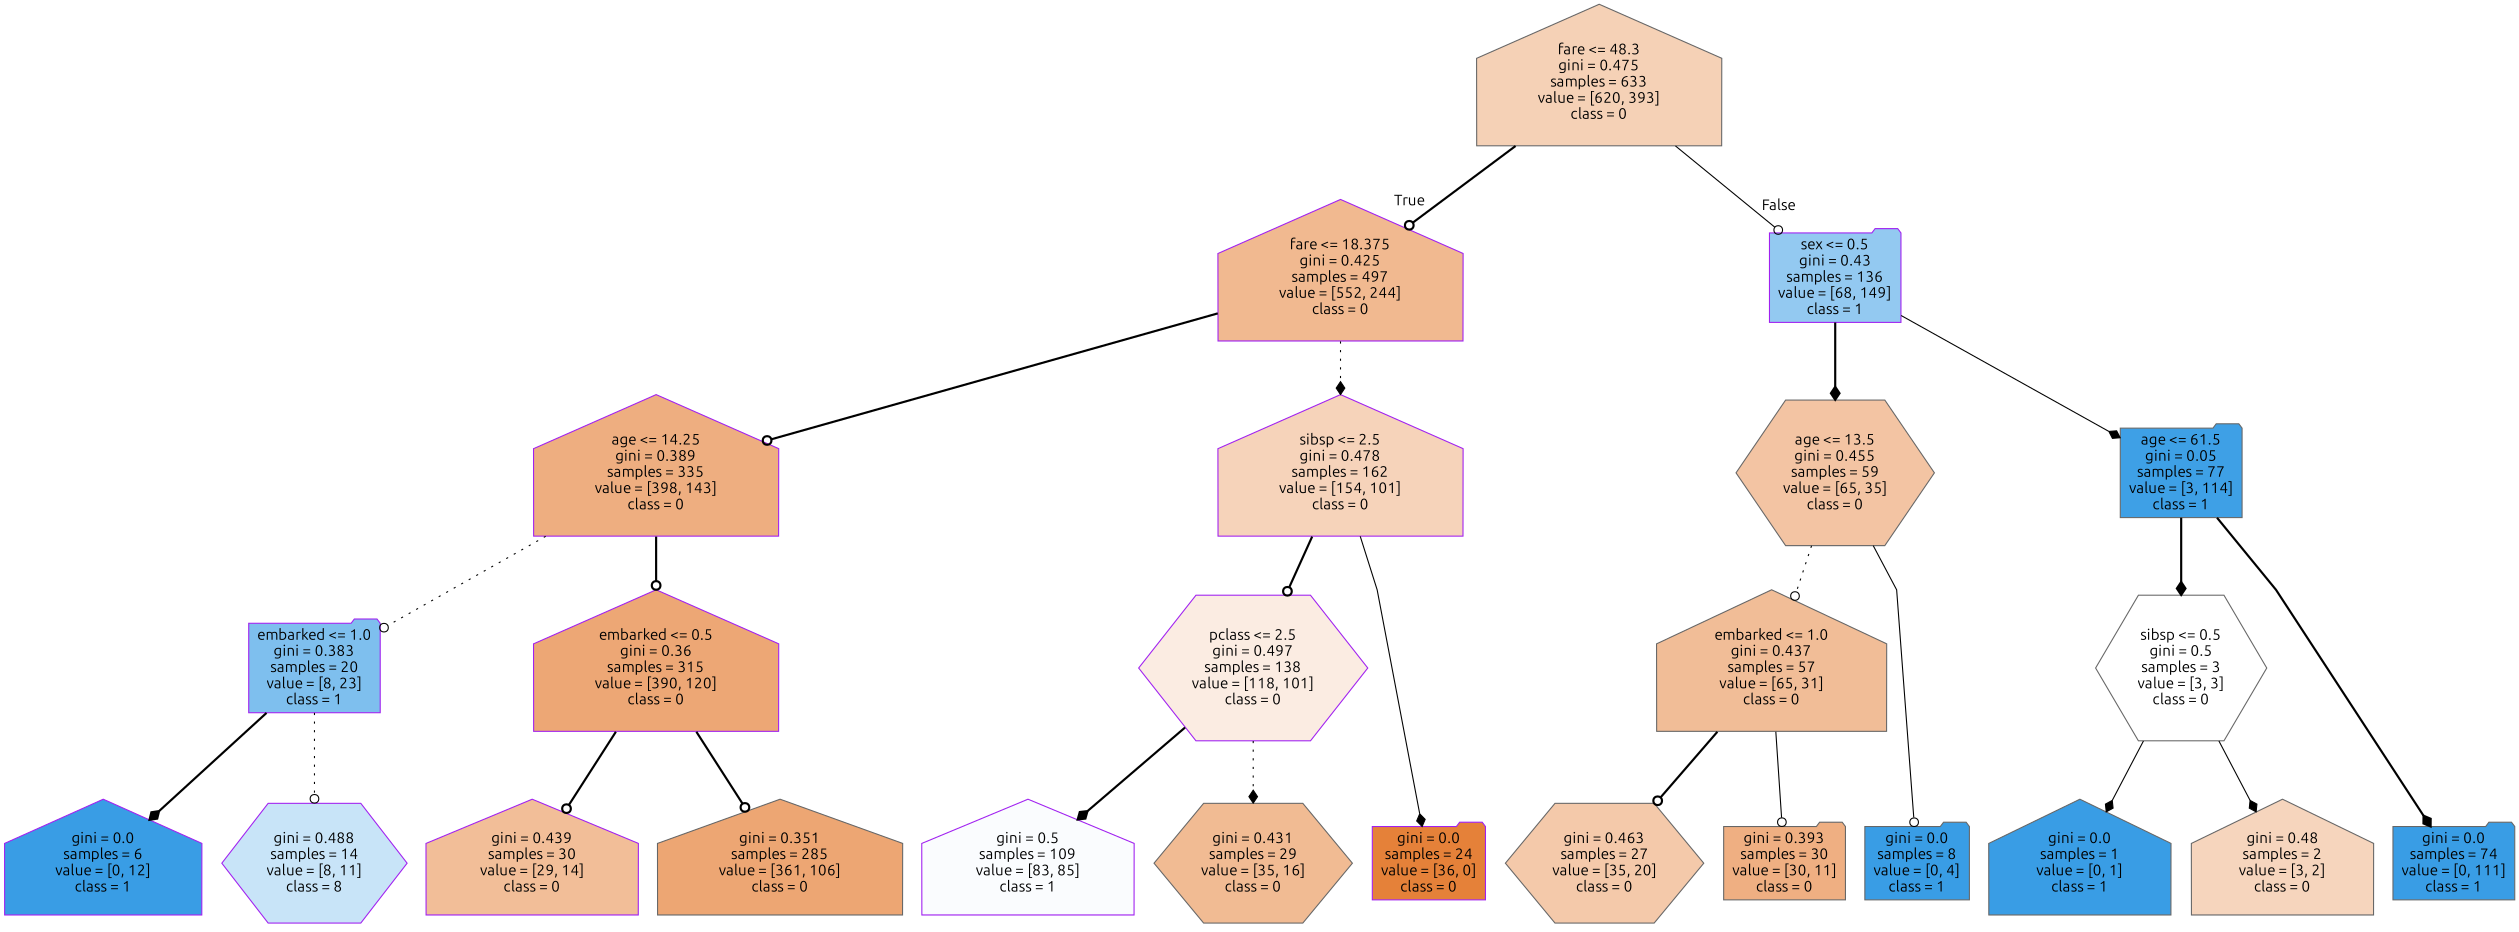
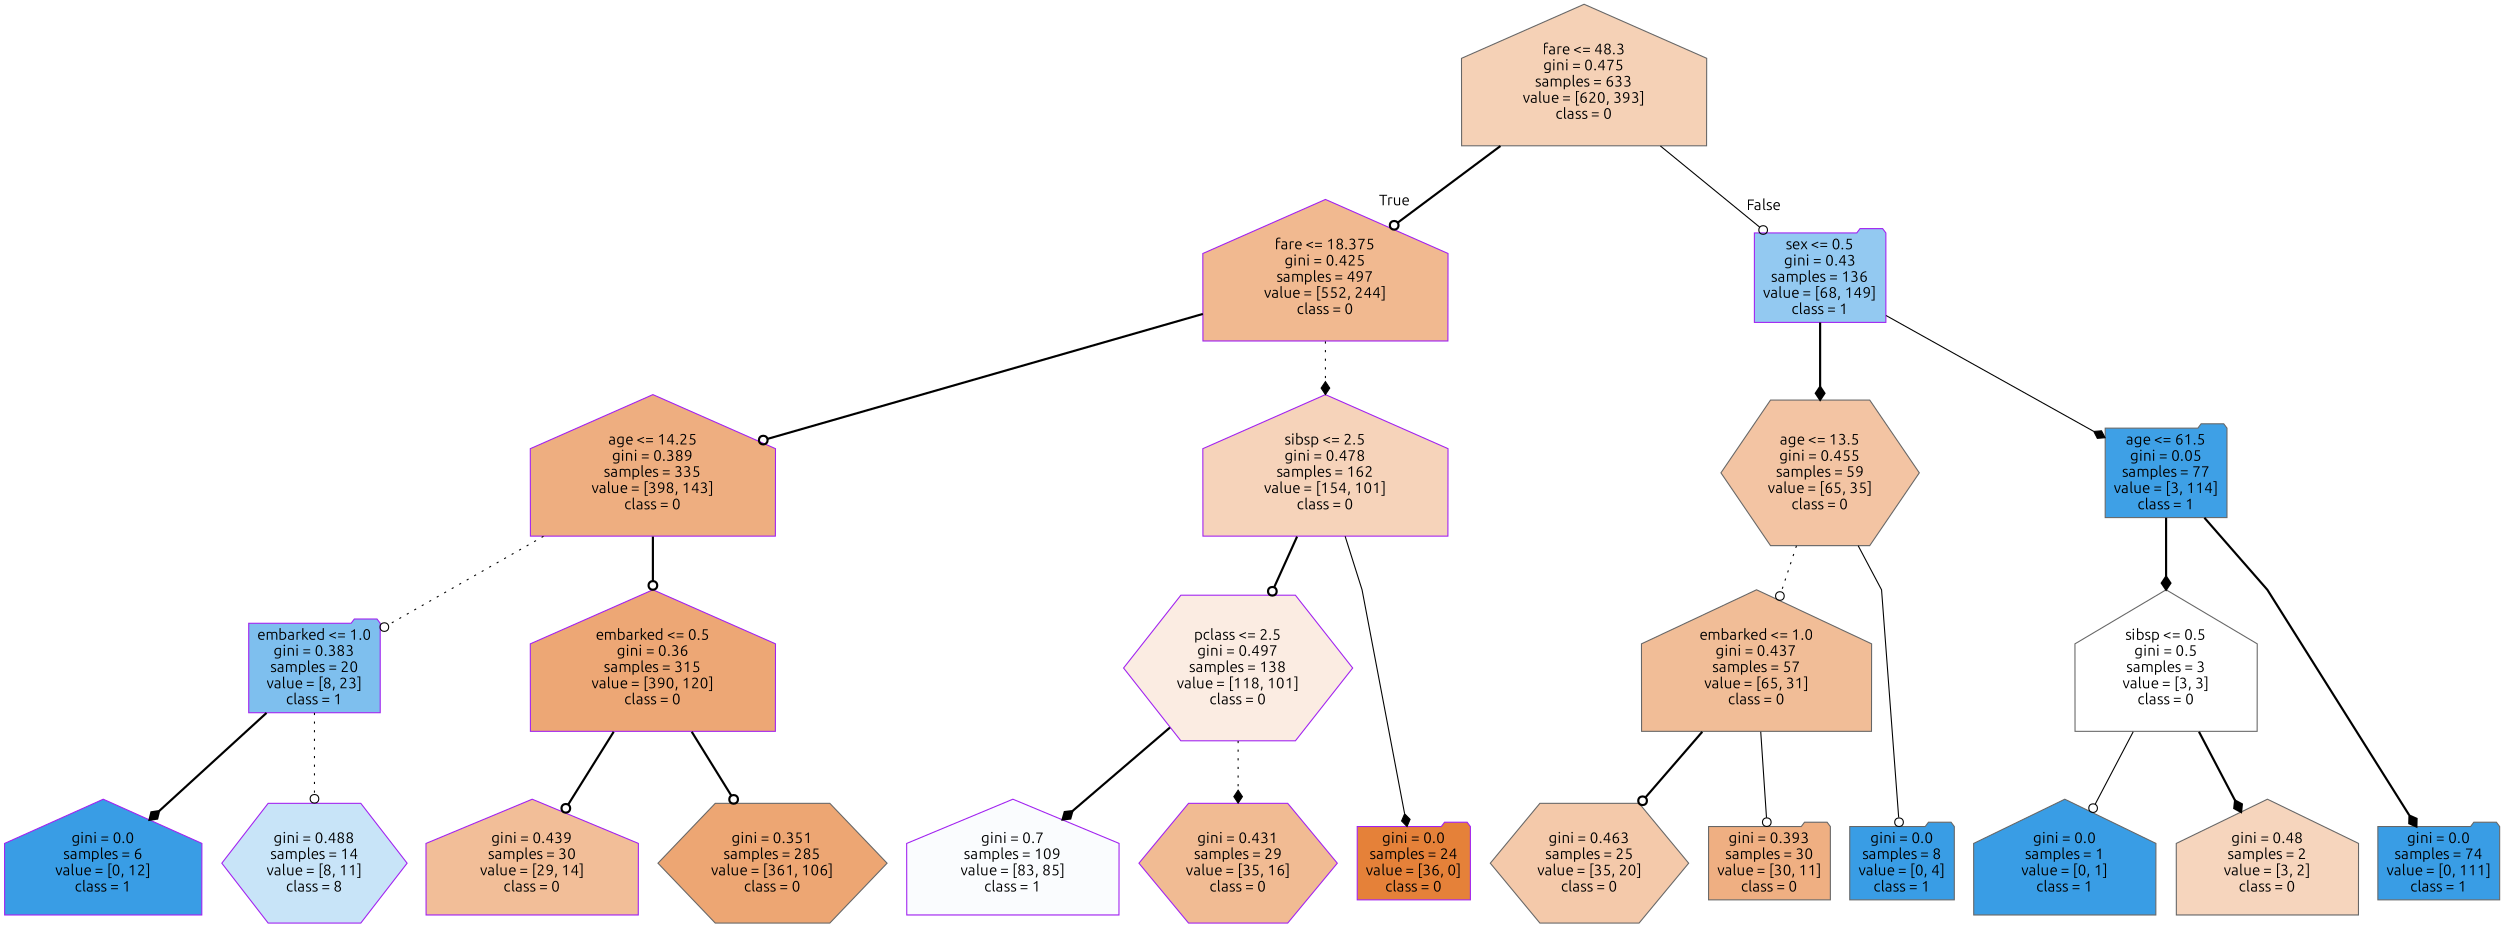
node "sibsp <= 0.5 gini = 0.5 samples = 3 value = [3, 3] class = 0": shape hexagon -> house
edge "sibsp <= 0.5 gini = 0.5 samples = 3 value = [3, 3] class = 0" -> "gini = 0.0 samples = 1 value = [0, 1] class = 1": arrowhead diamond -> odot
edge "sibsp <= 0.5 gini = 0.5 samples = 3 value = [3, 3] class = 0" -> "gini = 0.48 samples = 2 value = [3, 2] class = 0": style solid -> bold
node "gini = 0.351 samples = 285 value = [361, 106] class = 0": shape house -> hexagon
node "gini = 0.5 samples = 109 value = [83, 85] class = 1": label "gini = 0.5 samples = 109 value = [83, 85] class = 1" -> "gini = 0.7 samples = 109 value = [83, 85] class = 1"
node "gini = 0.431 samples = 29 value = [35, 16] class = 0": color gray40 -> purple
node "gini = 0.463 samples = 27 value = [35, 20] class = 0": label "gini = 0.463 samples = 27 value = [35, 20] class = 0" -> "gini = 0.463 samples = 25 value = [35, 20] class = 0"
